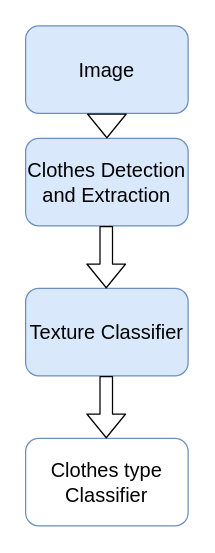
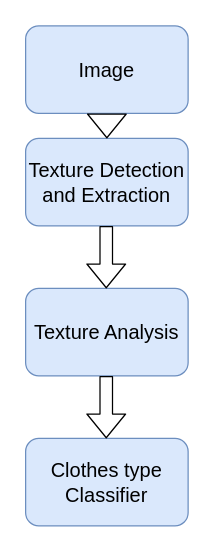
node "Clothes Detection and Extraction": label "Clothes Detection and Extraction" -> "Texture Detection and Extraction"
node "Texture Classifier": label "Texture Classifier" -> "Texture Analysis"
node "Clothes type Classifier": fillcolor #ffffff -> #dae8fc
